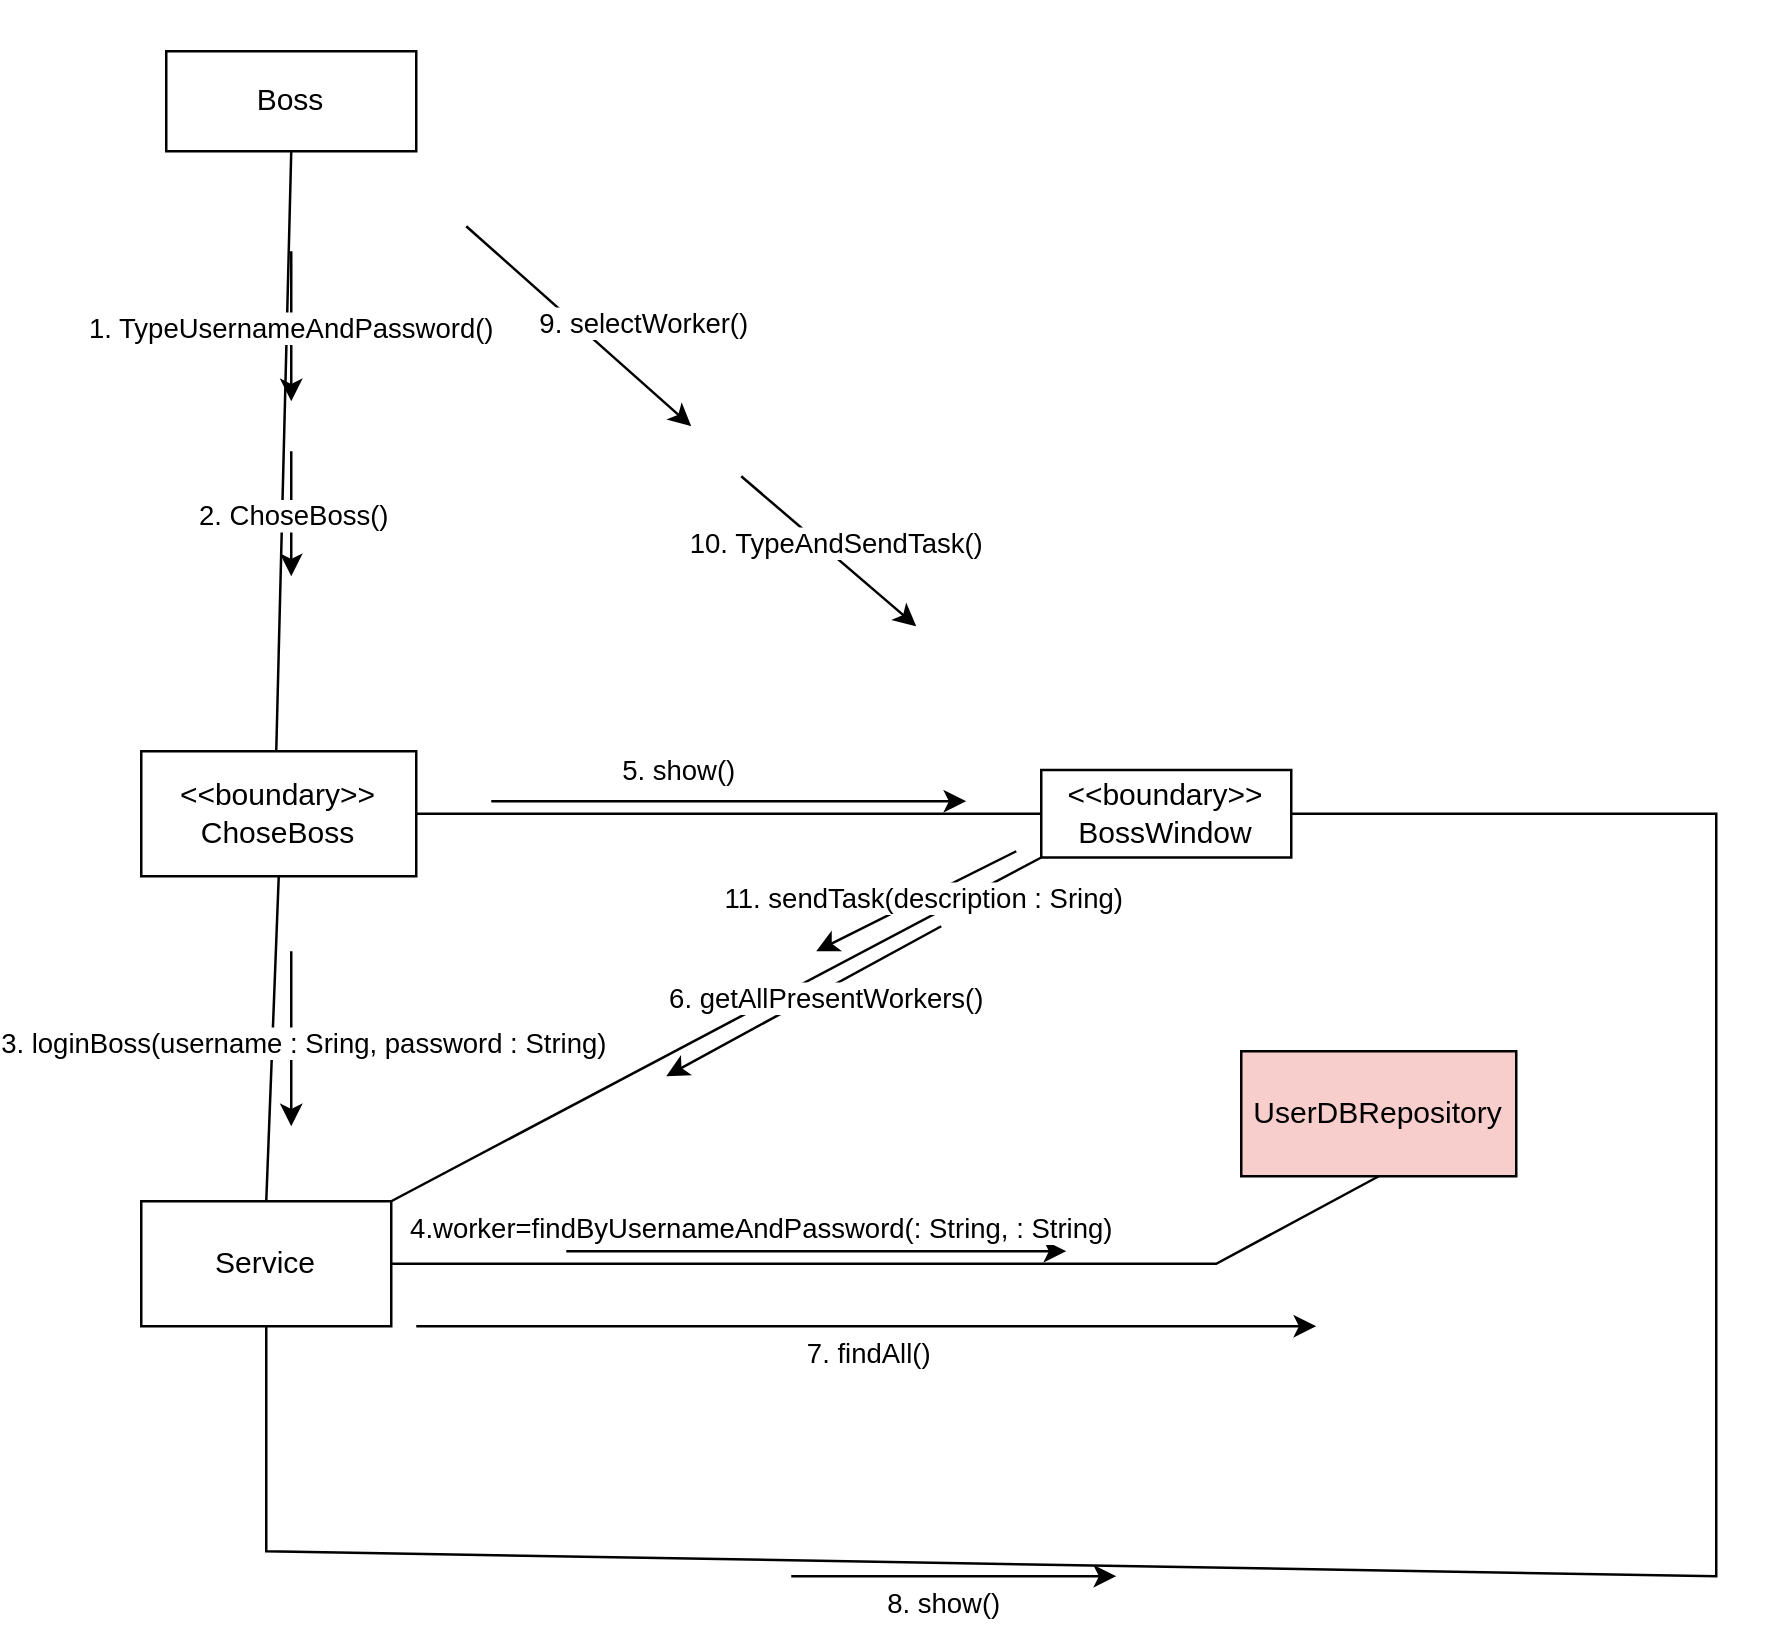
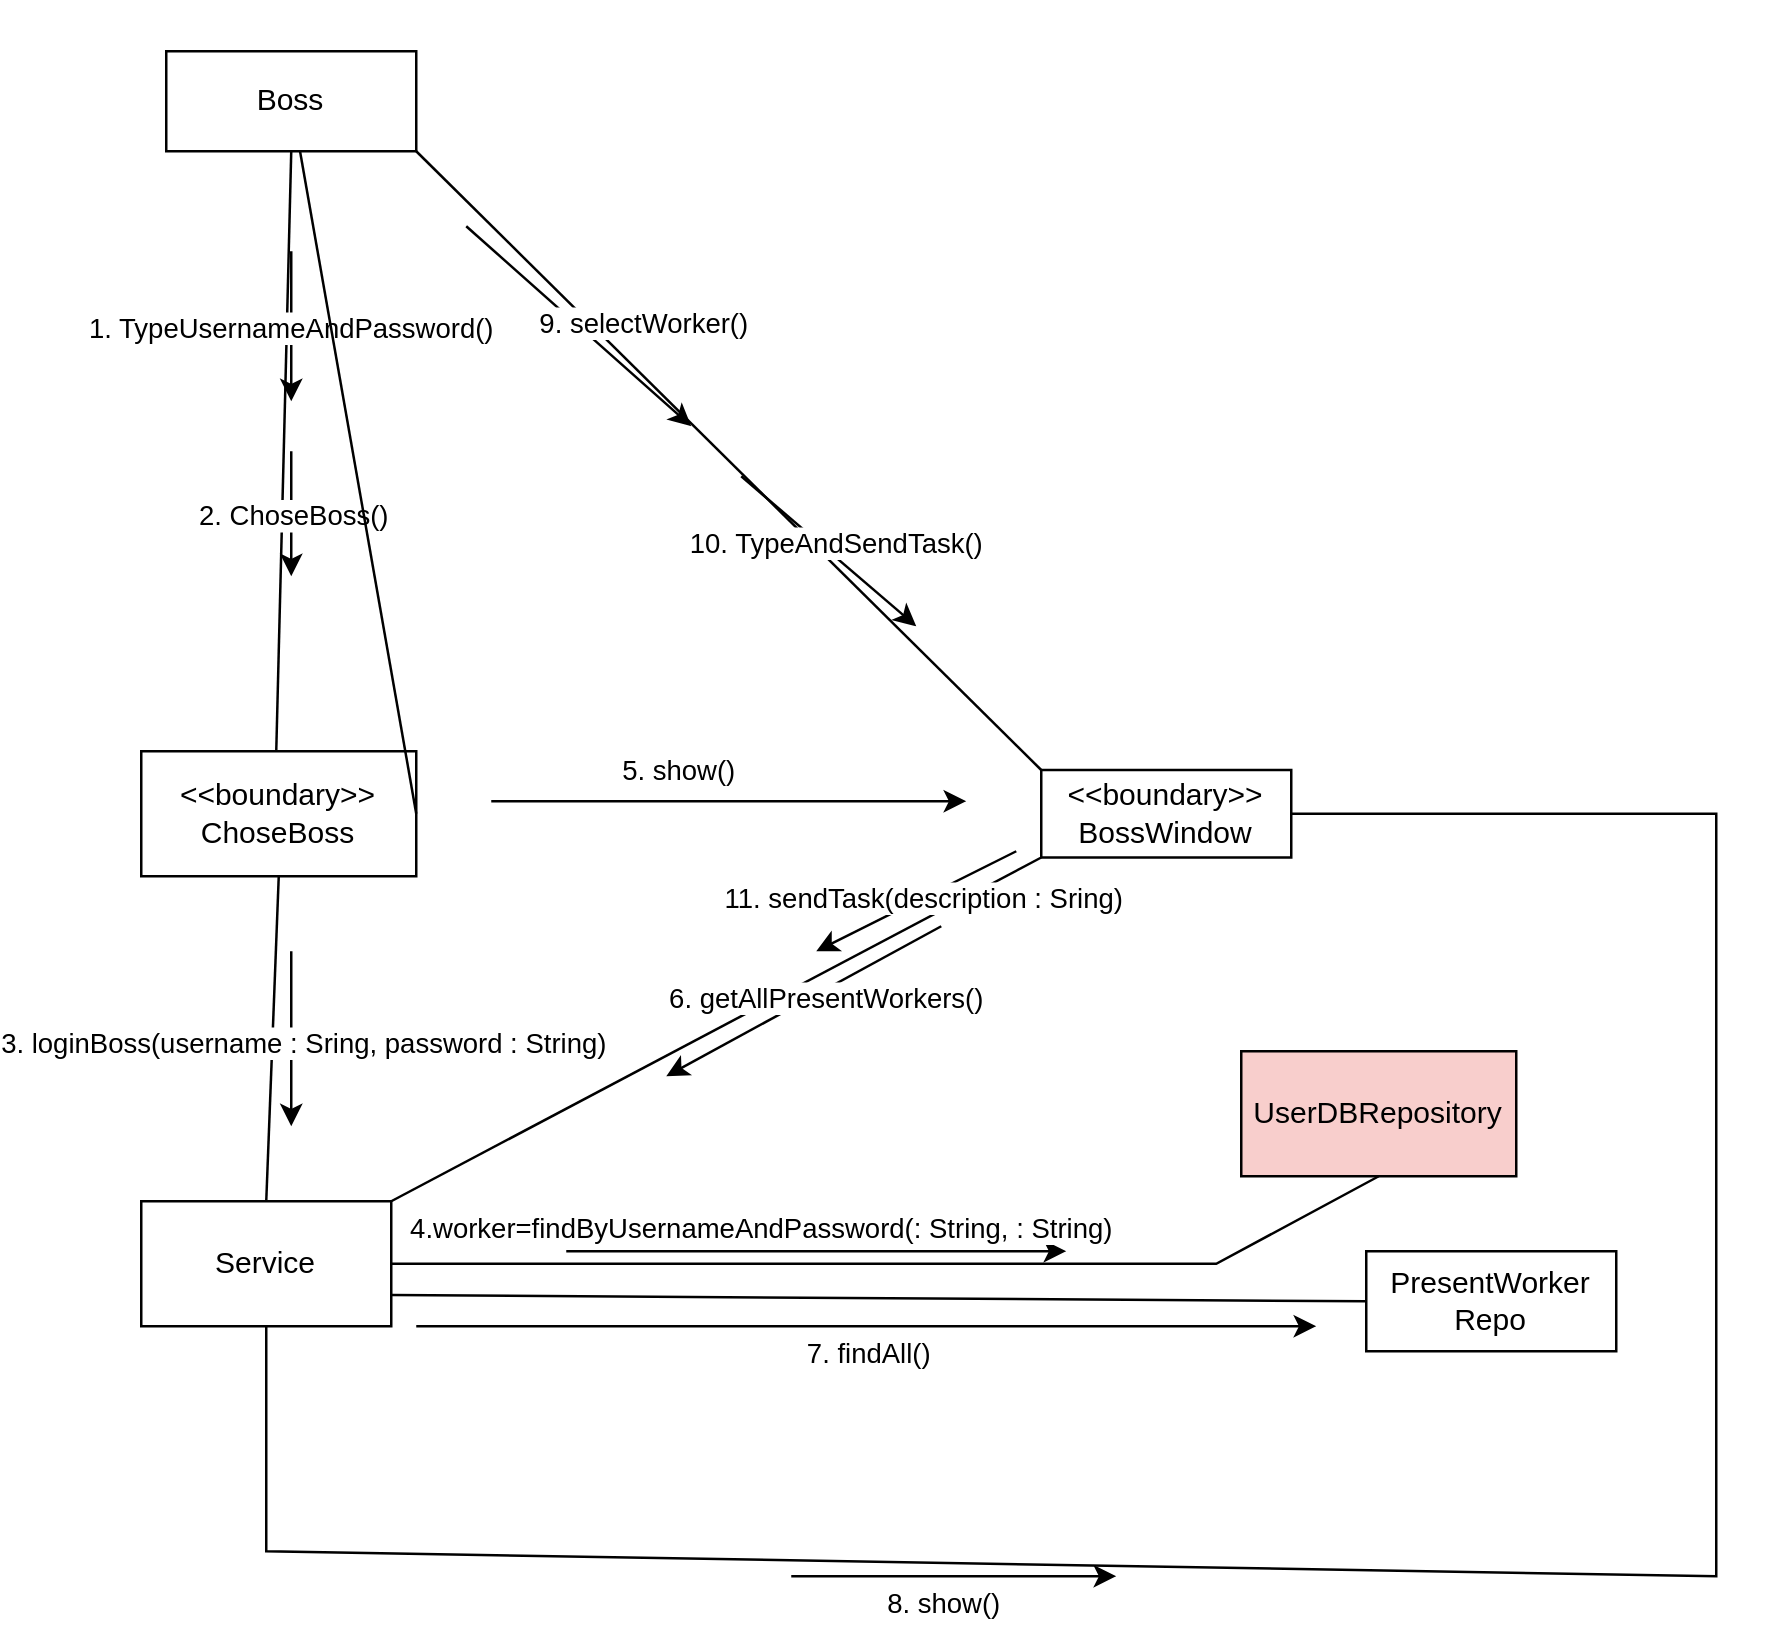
edge "Boss" -- "<<boundary>> BossWindow": added
edge "<<boundary>> ChoseBoss" -- "<<boundary>> BossWindow": now "<<boundary>> ChoseBoss" -- "Boss"
edge "Service" -- "PresentWorker Repo": added
node "PresentWorker Repo": added
